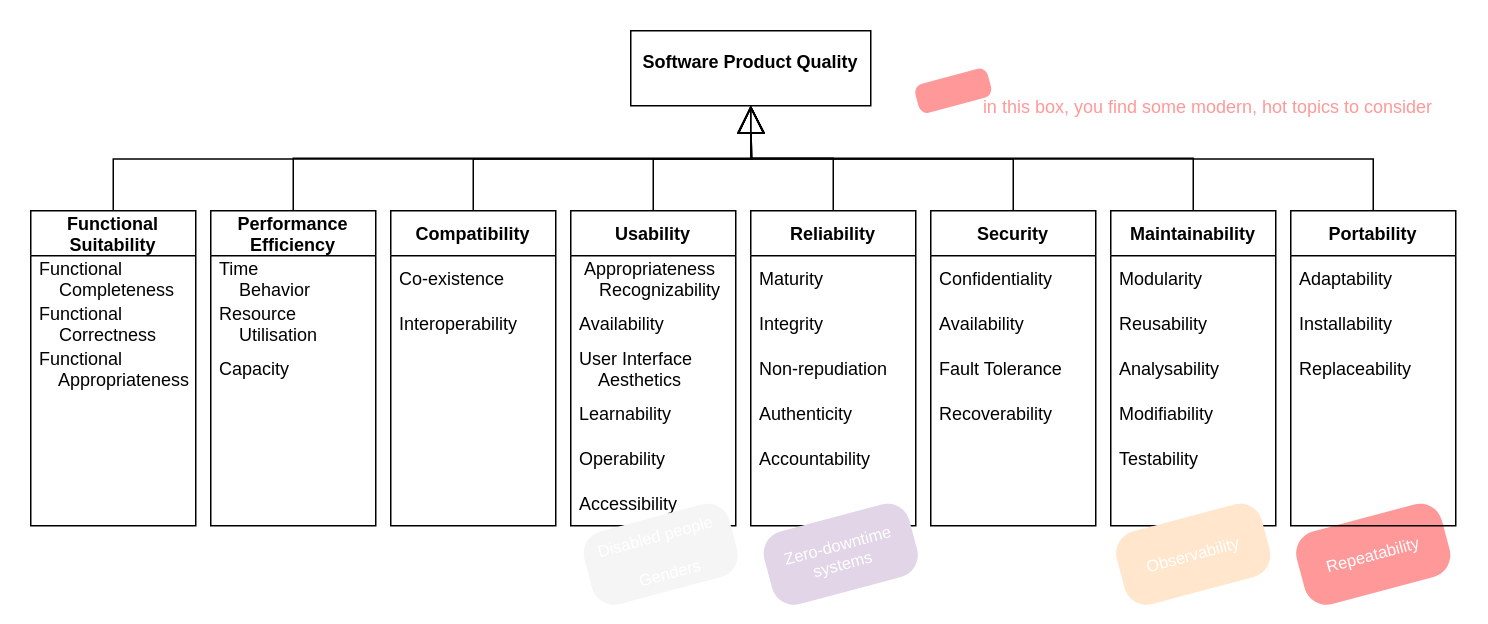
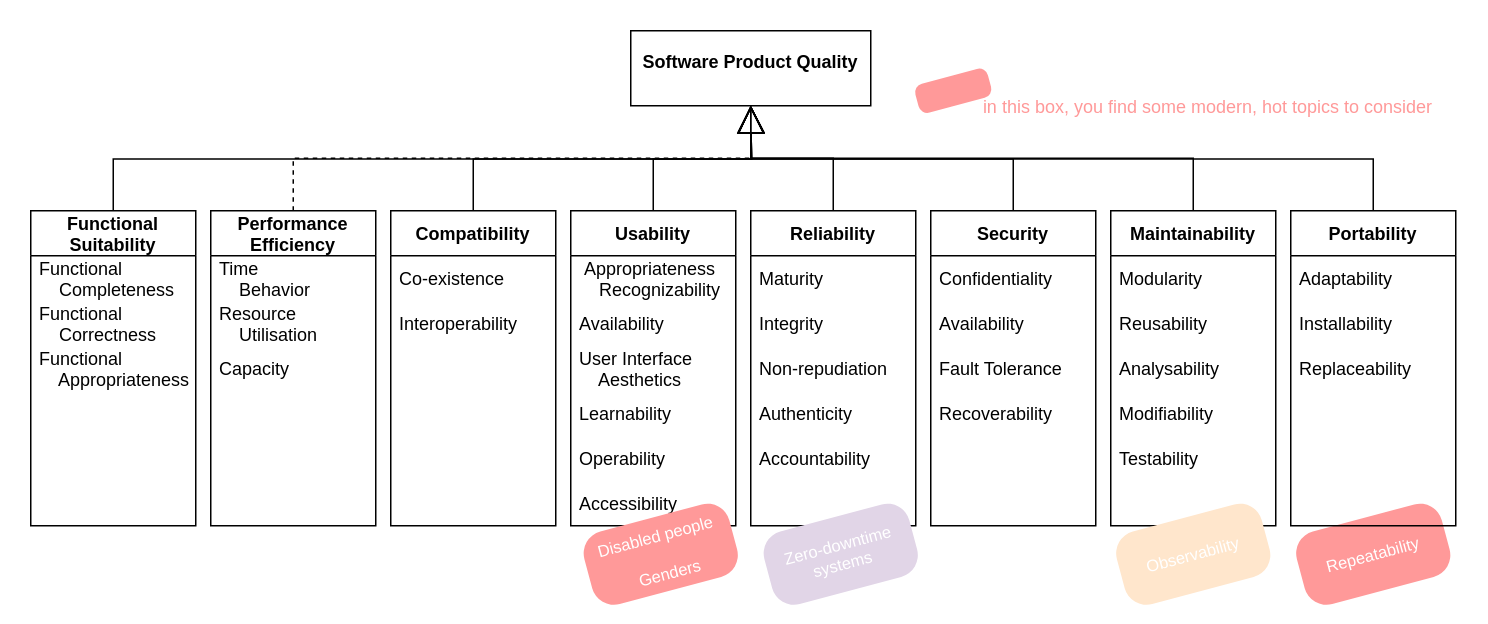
edge "Performance Efficiency" -> "Software Product Quality": style solid -> dashed
node "Disabled people Genders": fillcolor #f5f5f5 -> #ff9999
